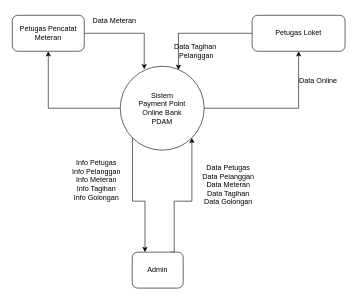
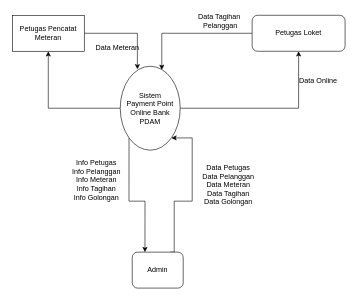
node "Data Meteran": moved (114, 21) -> (117, 48)
node "Petugas Pencatat Meteran": shape rounded rectangle -> rectangle
node "Data Tagihan Pelanggan": moved (195, 51) -> (219, 21)
node "Sistem Payment Point Online Bank PDAM": size 84x84 -> 60x84
